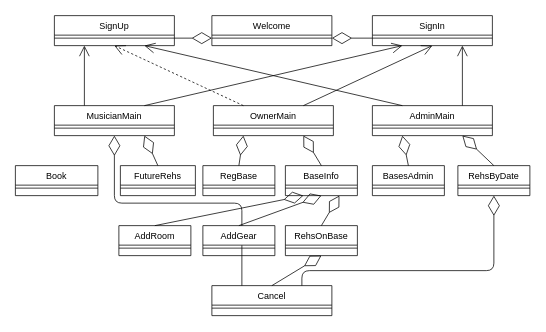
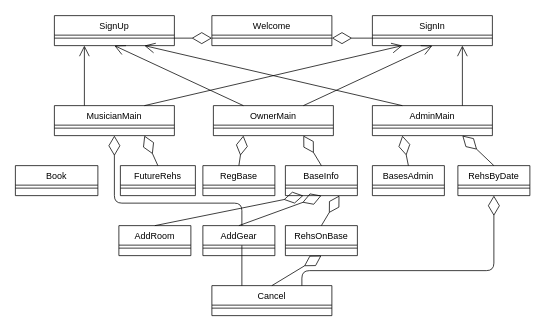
edge "OwnerMain" -> "SignUp": style dashed -> solid
